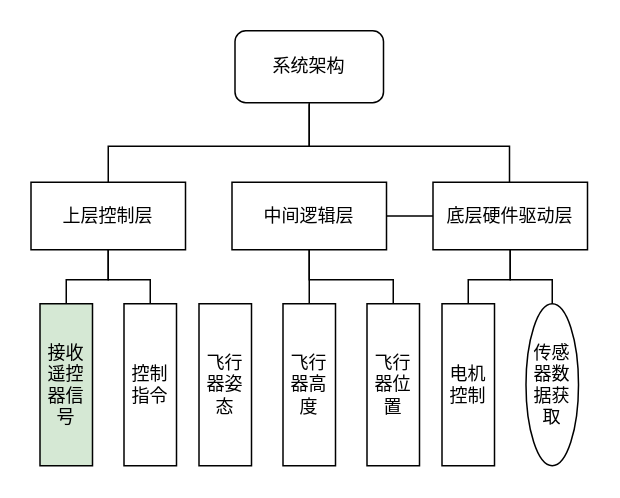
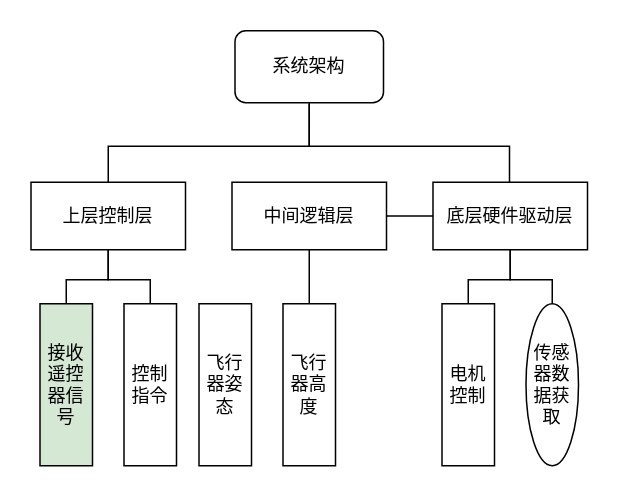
edge "中间逻辑层" -- "飞行器位置": removed
node "飞行器位置": removed
